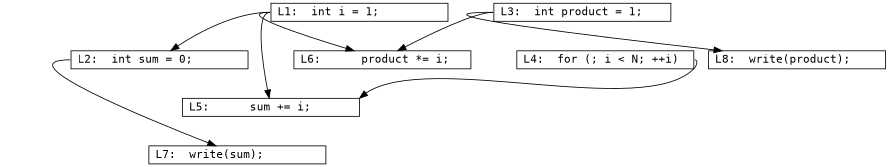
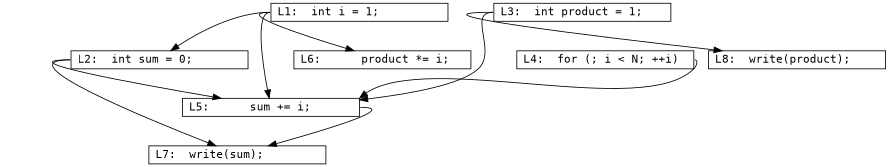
edge "L3:  int product = 1;" -> "L6:      product *= i;": now "L3:  int product = 1;" -> "L5:      sum += i;"
edge "L2:  int sum = 0;" -> "L5:      sum += i;": added
edge "L5:      sum += i;" -> "L7:  write(sum);": added
